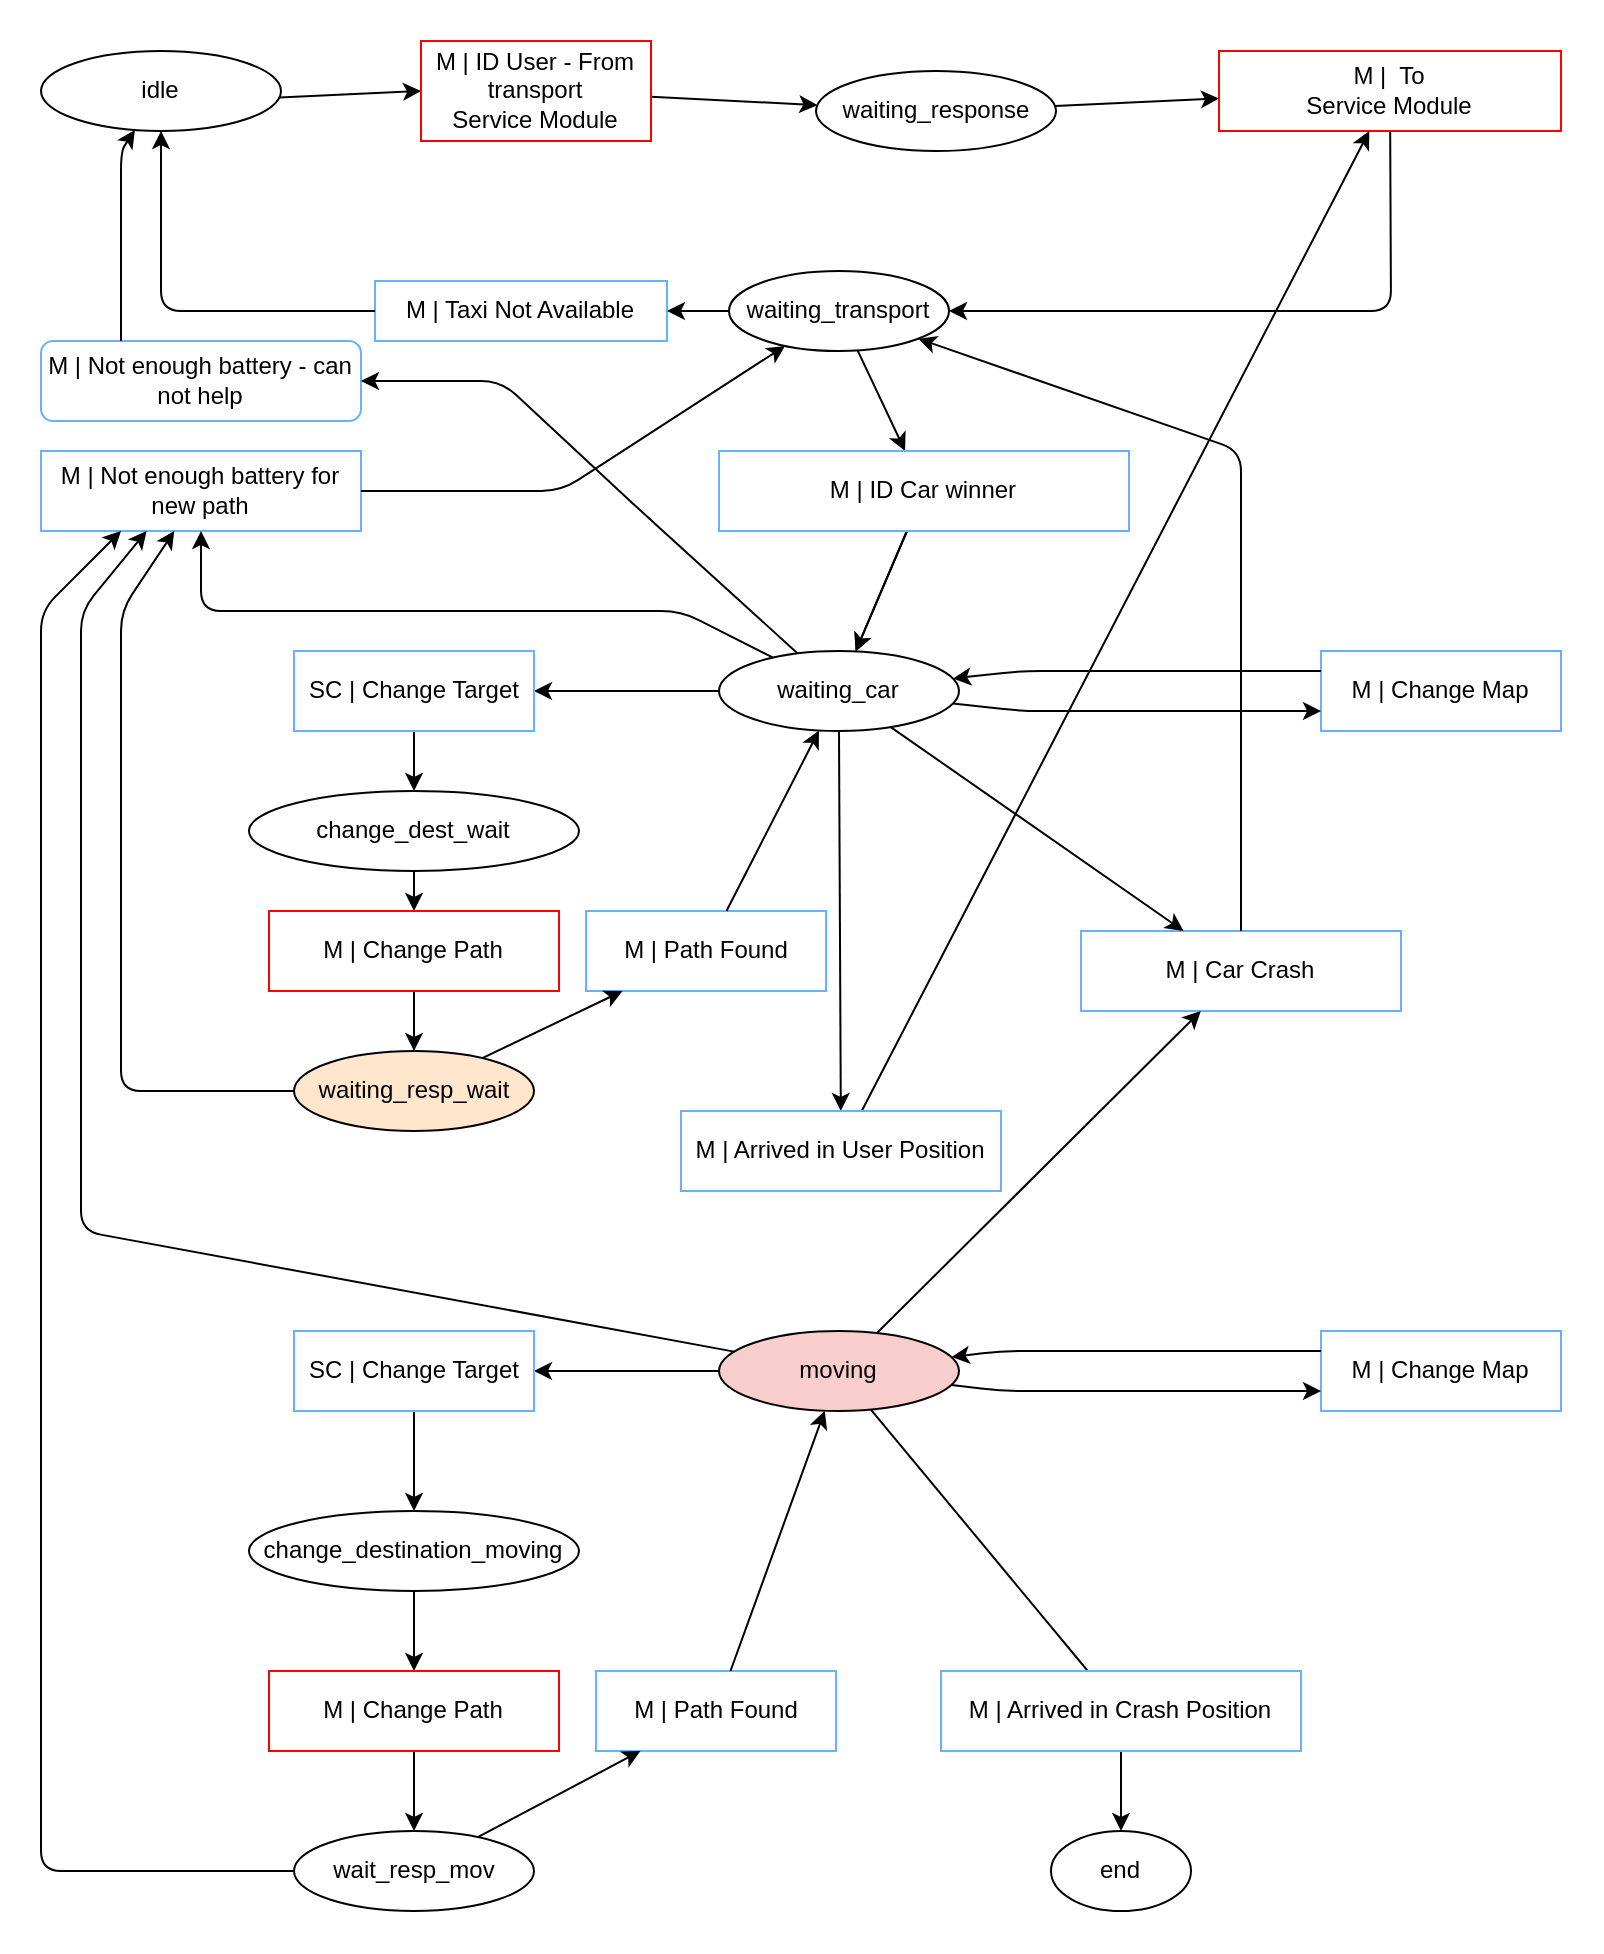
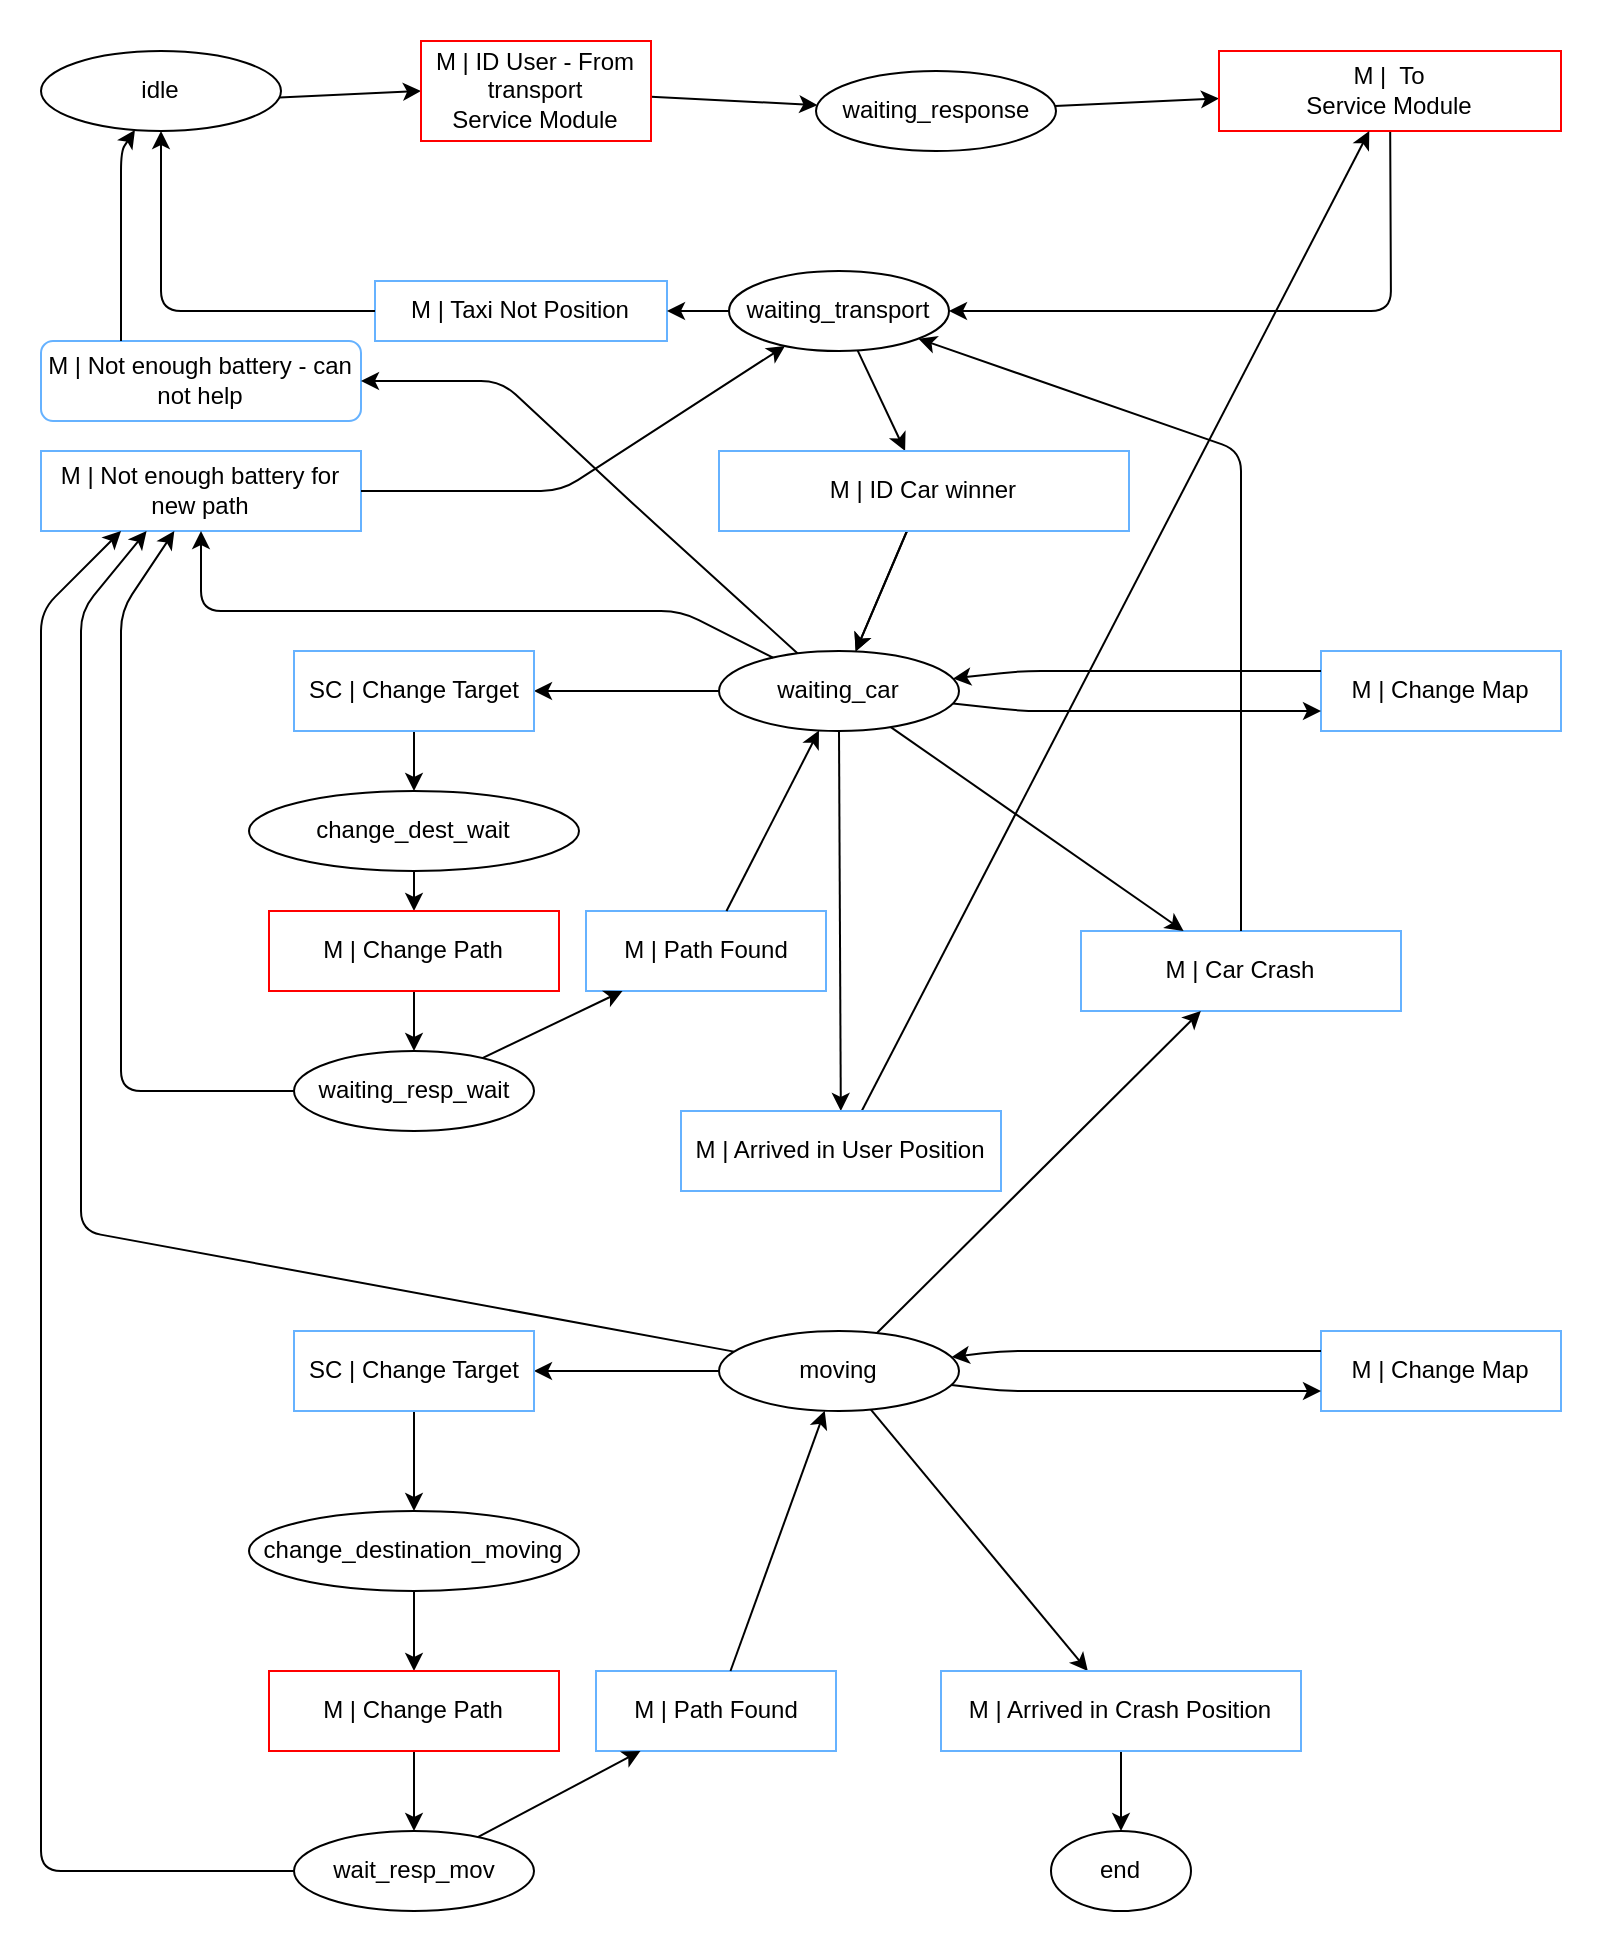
node "M | Taxi Not Available": label "M | Taxi Not Available" -> "M | Taxi Not Position"
node "waiting_resp_wait": fillcolor #ffe6cc -> #ffffff
node "moving": fillcolor #f8cecc -> #ffffff
edge "moving" -- "M | Arrived in Crash Position": arrowhead none -> classic
